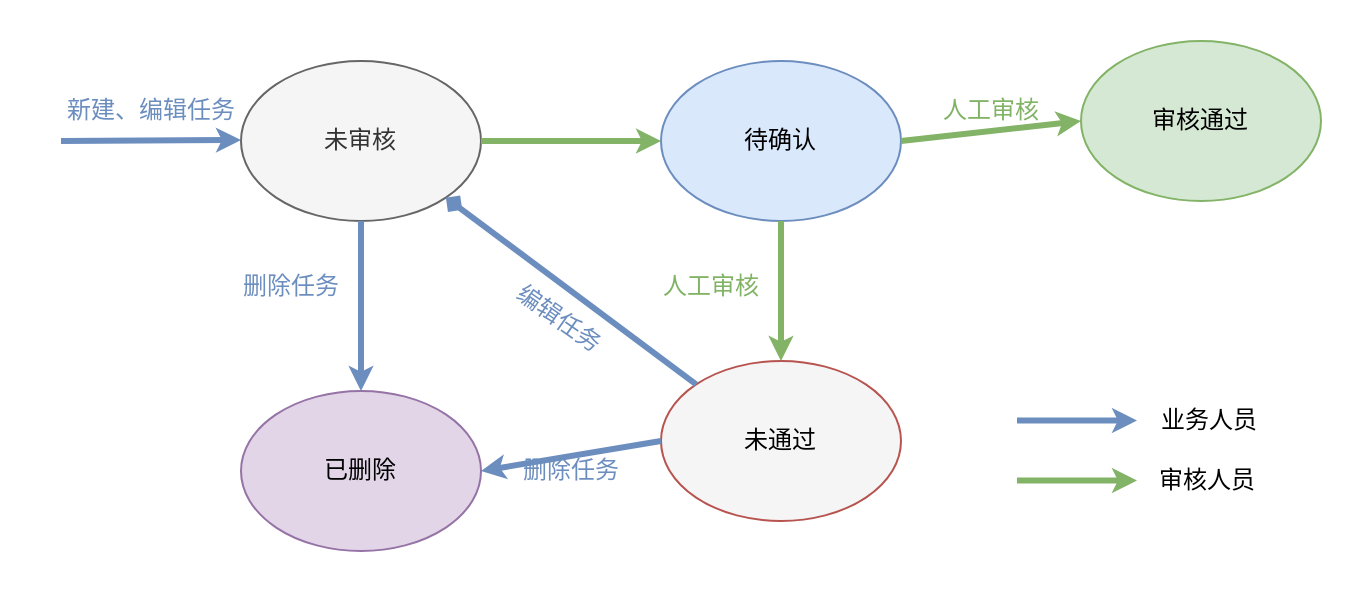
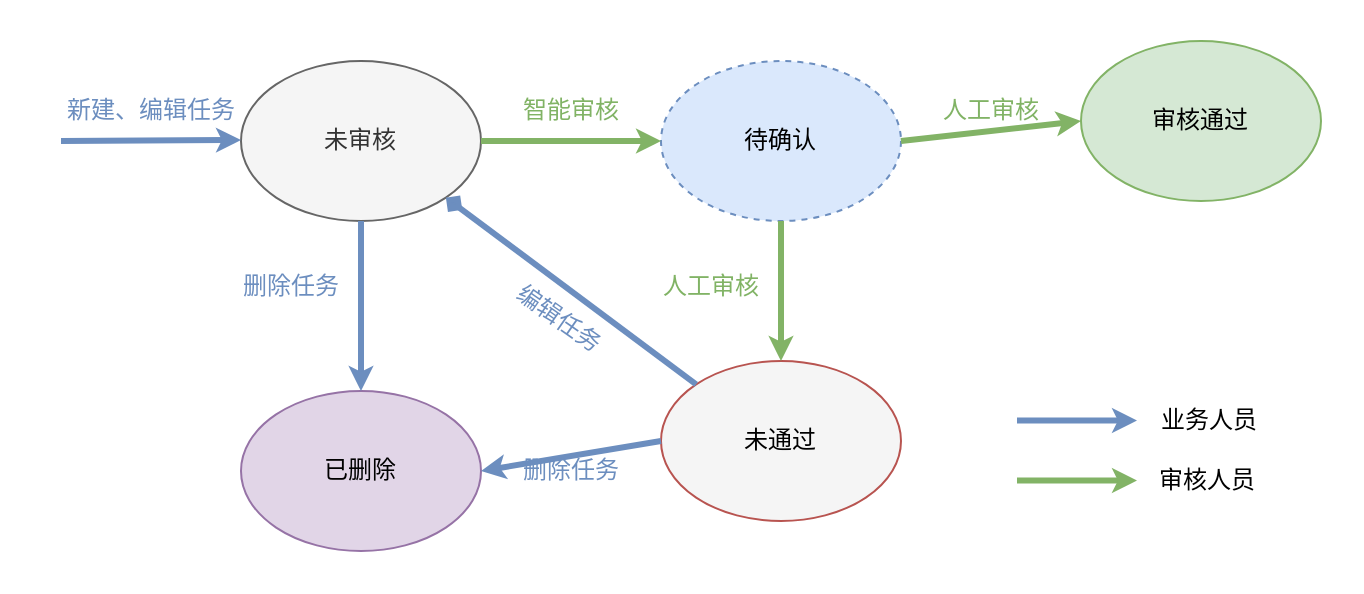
node "智能审核": added
node "待确认": style solid -> dashed
